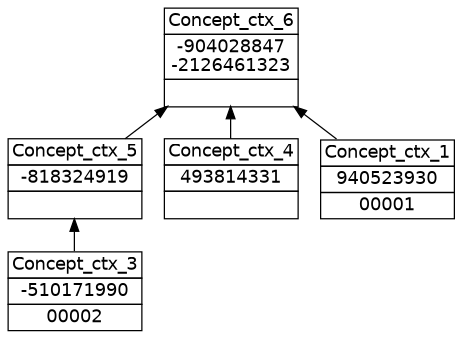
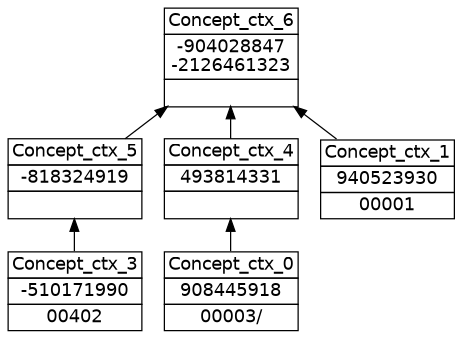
node "Concept_ctx_0": added
node "Concept_ctx_3": text "00002" -> "00402"
